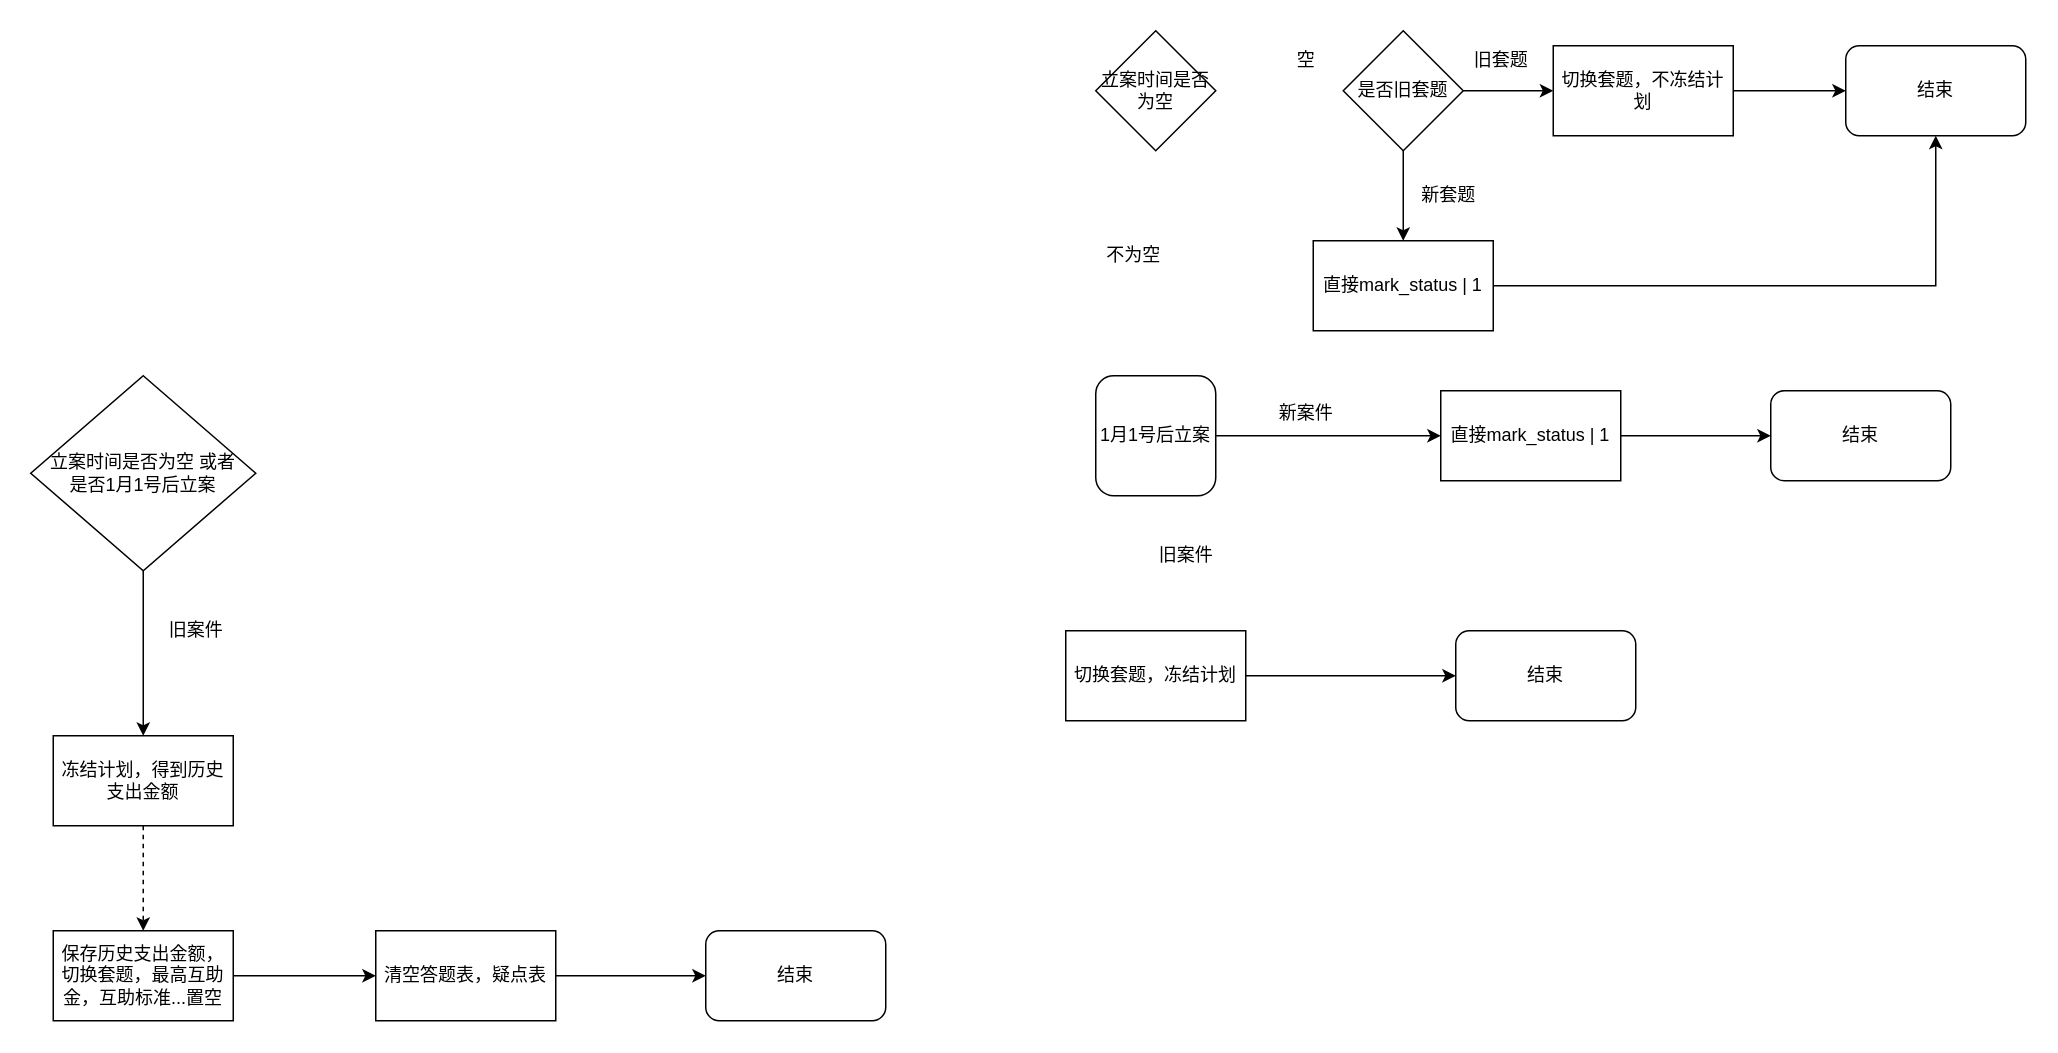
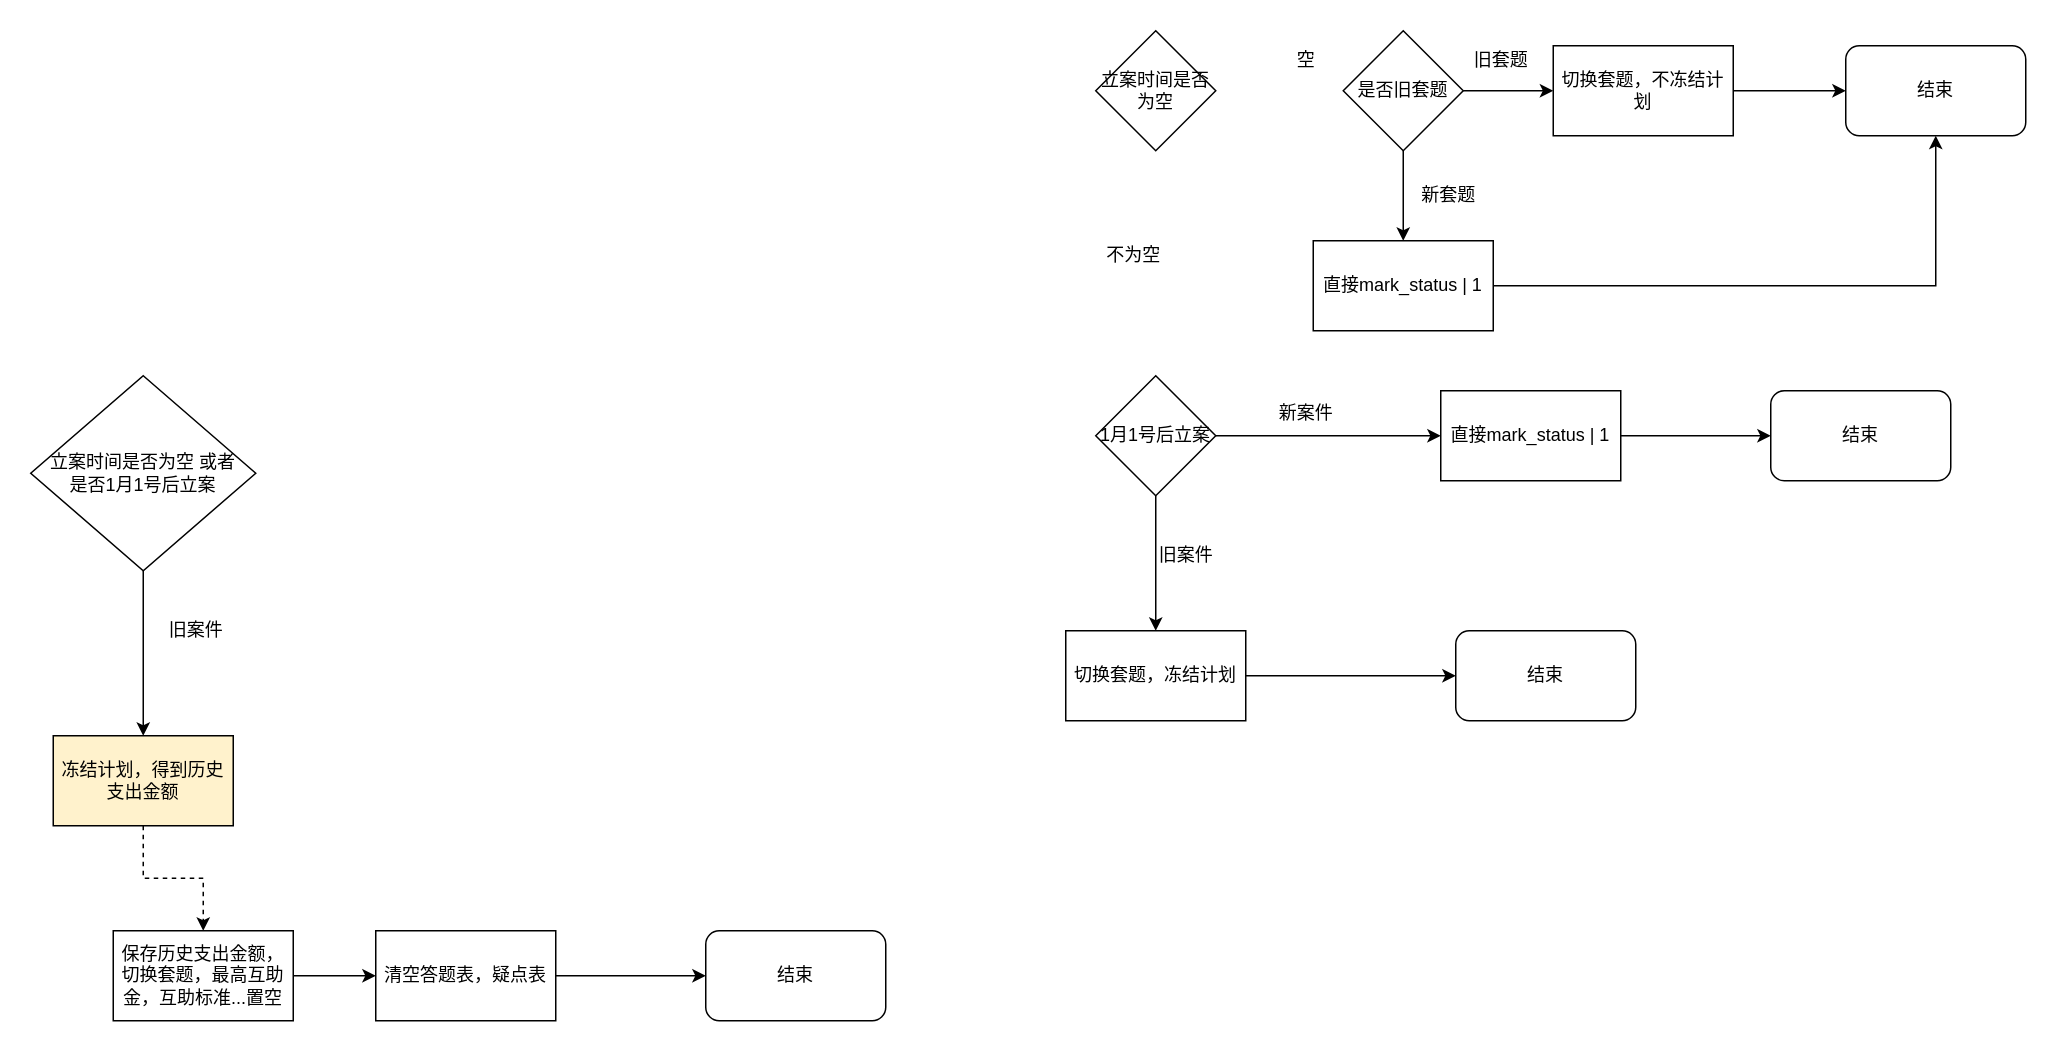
node "1月1号后立案": shape rounded rectangle -> diamond
edge "1月1号后立案" -> "切换套题，冻结计划": added
node "冻结计划，得到历史支出金额": fillcolor #ffffff -> #fff2cc
node "保存历史支出金额， 切换套题，最高互助金，互助标准...置空": moved (143, 976) -> (203, 976)
